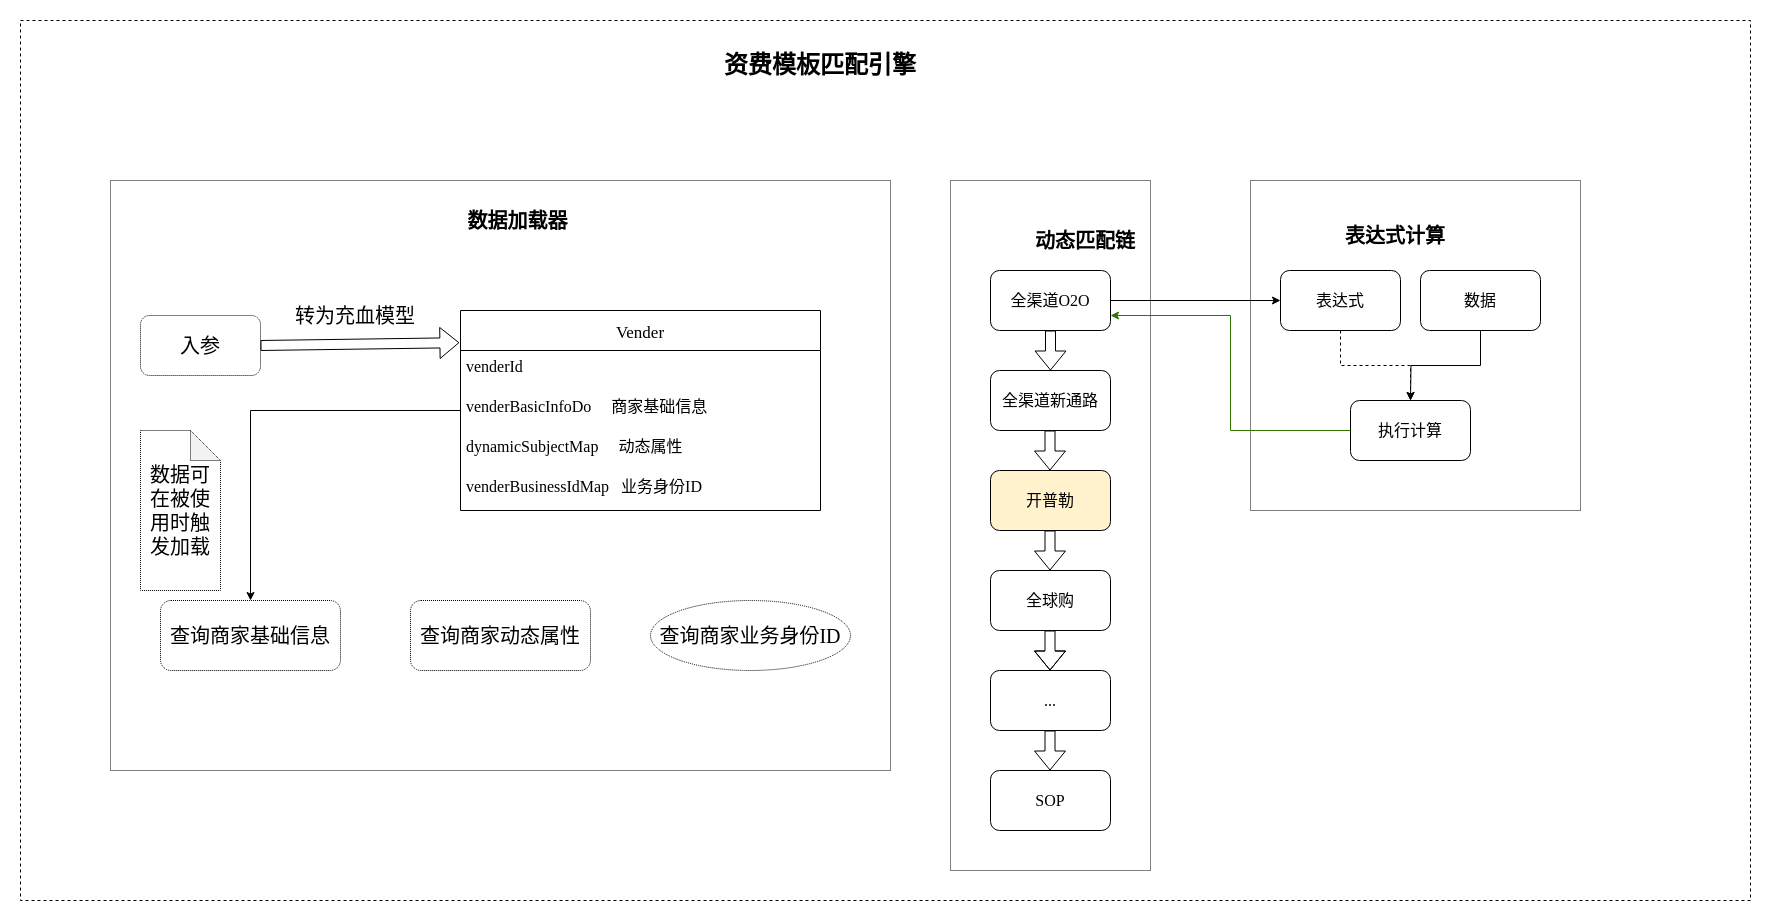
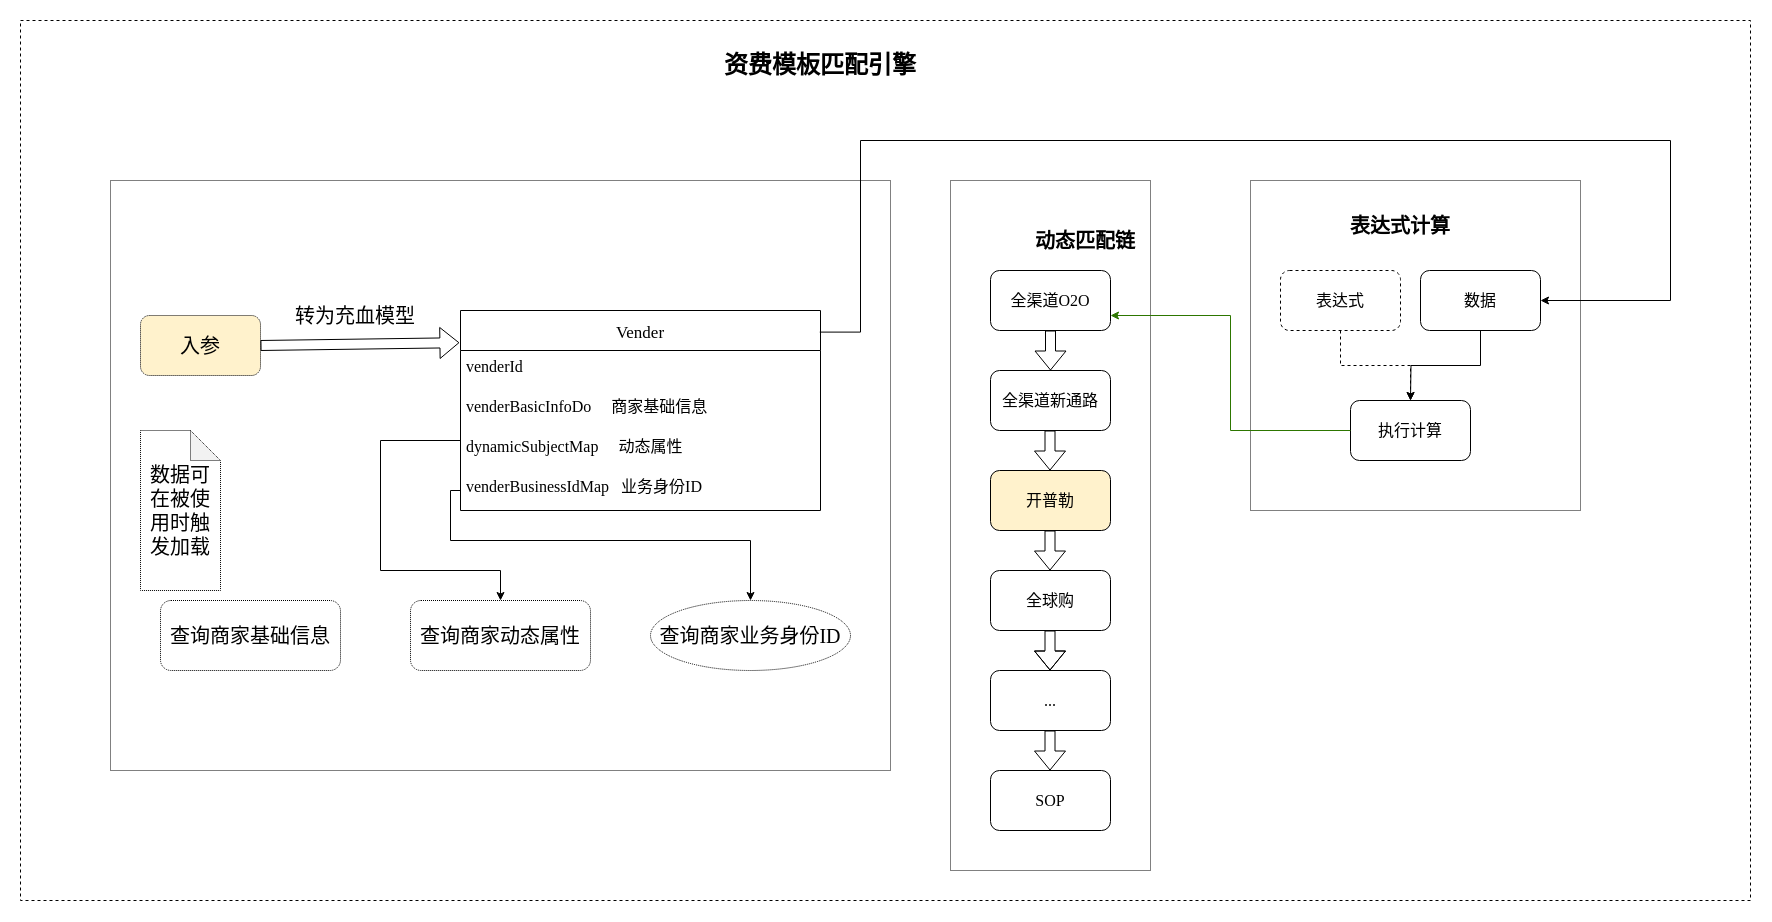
edge "Vender" -> "数据": added
node "数据加载器": removed
node "表达式计算": moved (1396, 236) -> (1401, 226)
edge "全渠道O2O" -> "表达式": removed
node "表达式": style solid -> dashed
node "入参": fillcolor #ffffff -> #fff2cc
edge "venderBasicInfoDo 商家基础信息" -> "查询商家基础信息": removed
edge "dynamicSubjectMap 动态属性" -> "查询商家动态属性": added
edge "venderBusinessIdMap 业务身份ID" -> "查询商家业务身份ID": added
